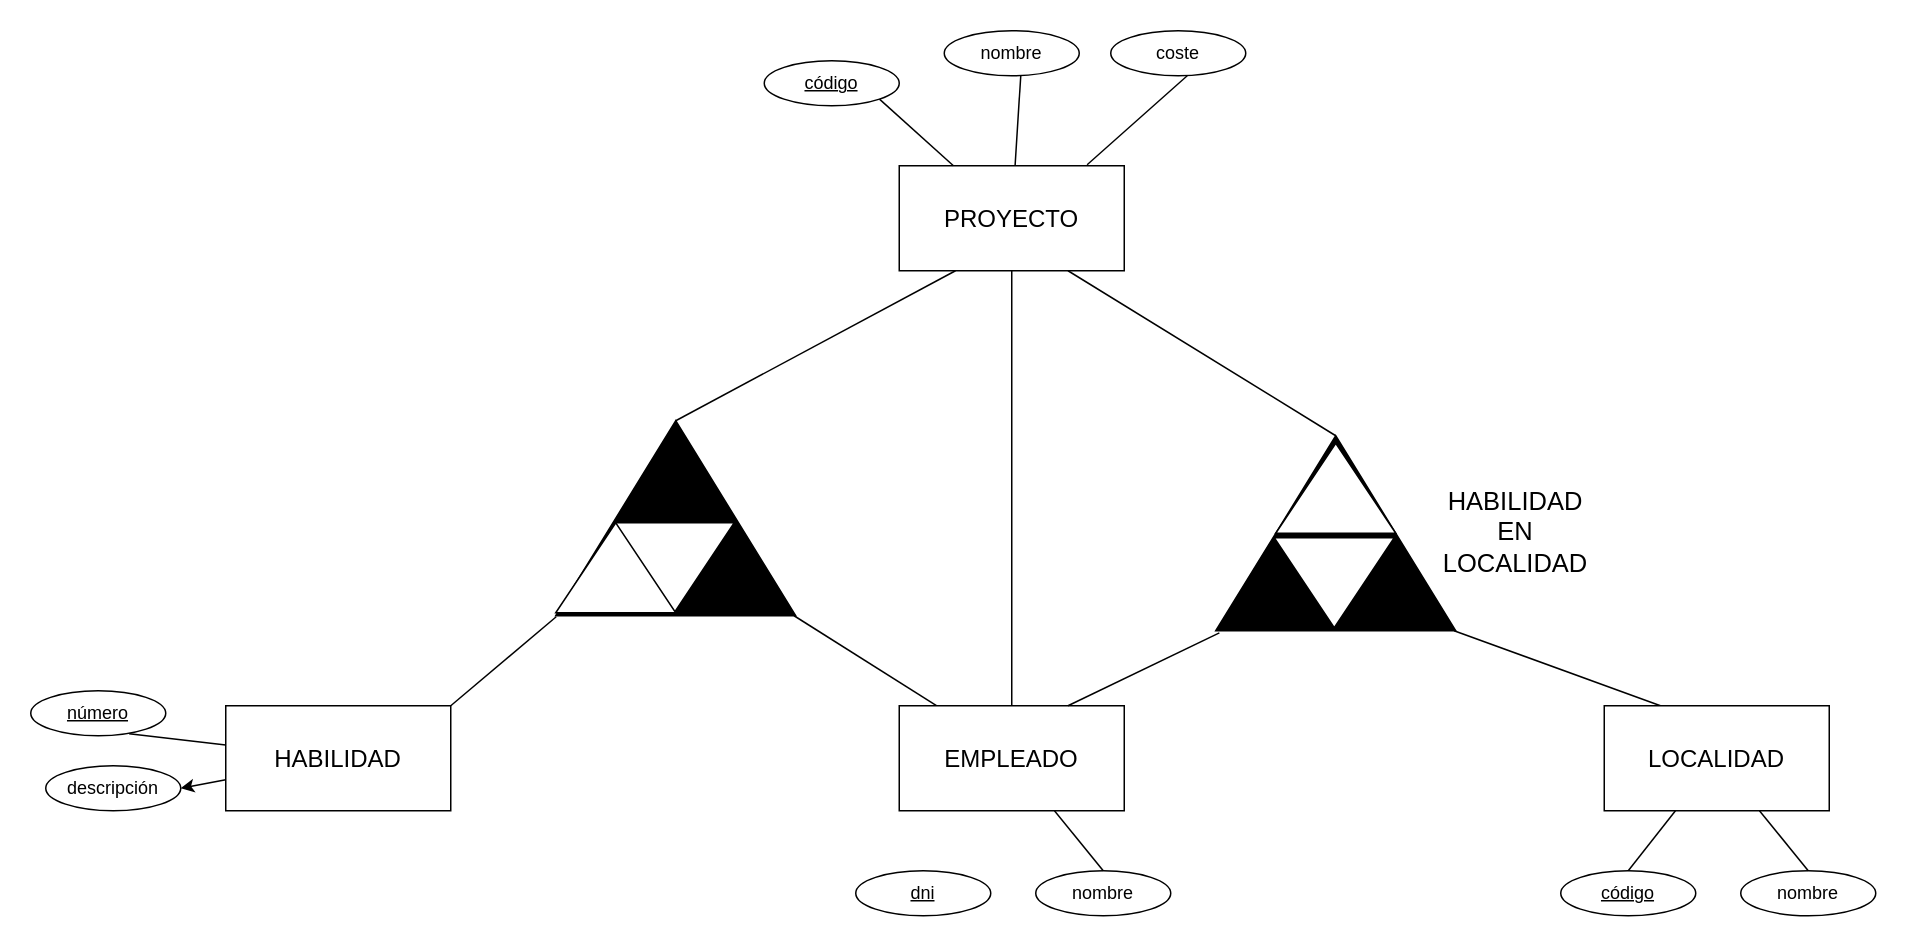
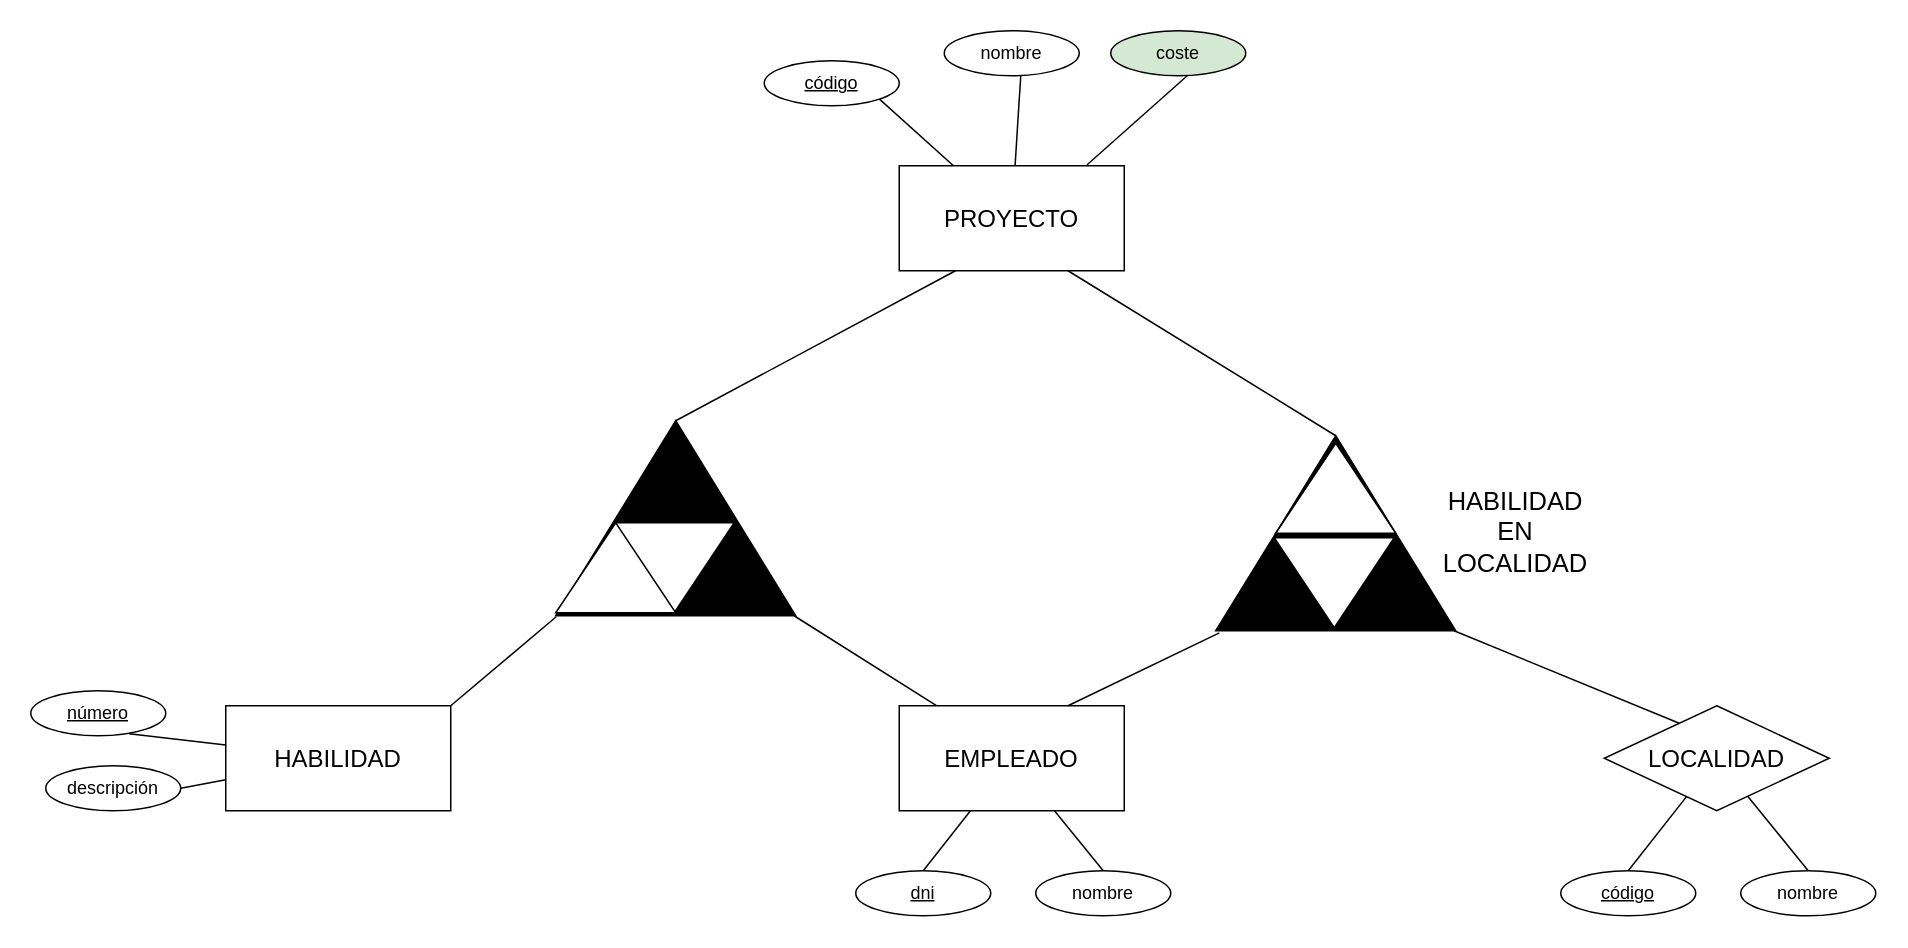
node "coste": fillcolor #ffffff -> #d5e8d4
edge "PROYECTO" -- "EMPLEADO": now "dni" -- "EMPLEADO"
node "LOCALIDAD": shape rectangle -> diamond
edge "HABILIDAD" -> "descripción": arrowhead classic -> none
